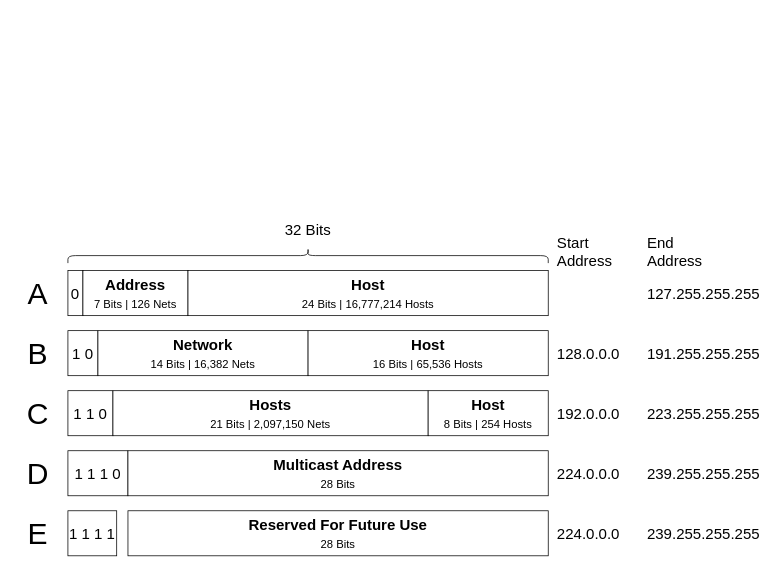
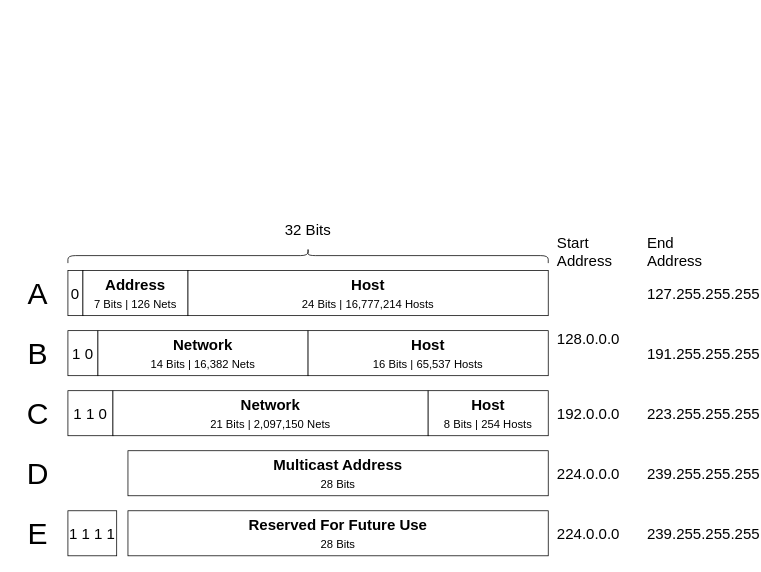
node "Host 16 Bits | 65,536 Hosts": label "Host 16 Bits | 65,536 Hosts" -> "Host 16 Bits | 65,537 Hosts"
node "128.0.0.0": moved (585, 353) -> (585, 338)
node "Hosts 21 Bits | 2,097,150 Nets": label "Hosts 21 Bits | 2,097,150 Nets" -> "Network 21 Bits | 2,097,150 Nets"
node "1 1 1 0": removed
